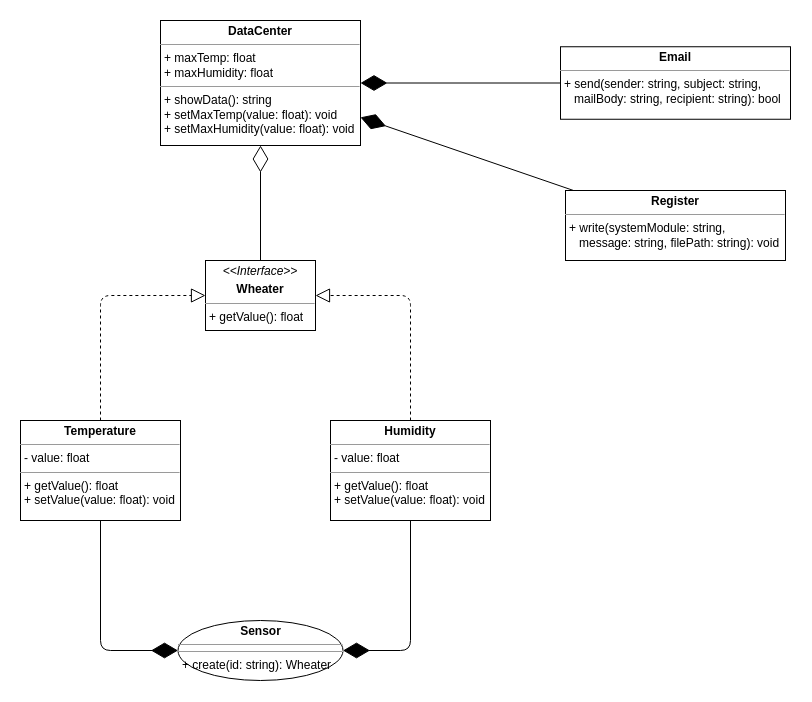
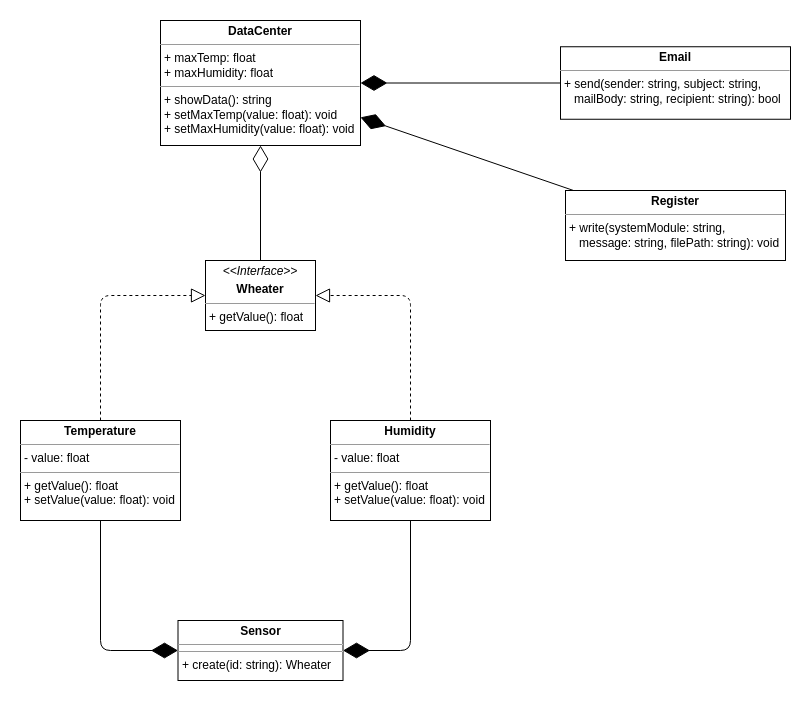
node "Sensor + create(id: string): Wheater": shape ellipse -> rectangle
